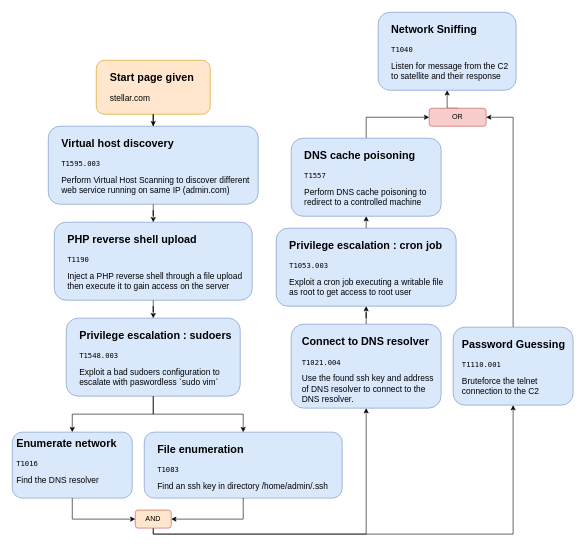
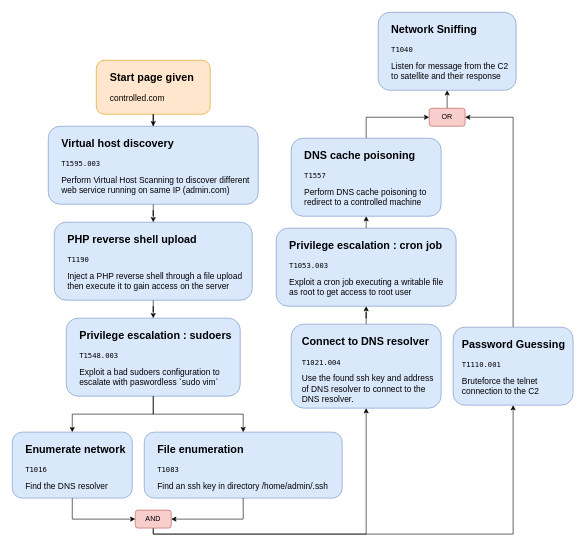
node "Start page given stellar.com": label "Start page given stellar.com" -> "Start page given controlled.com"
node "OR": size 57x18 -> 36x18
node "Enumerate network T1016Find the DNS resolver": moved (68, 460) -> (77, 466)
node "AND": fillcolor #ffe6cc -> #f8cecc
